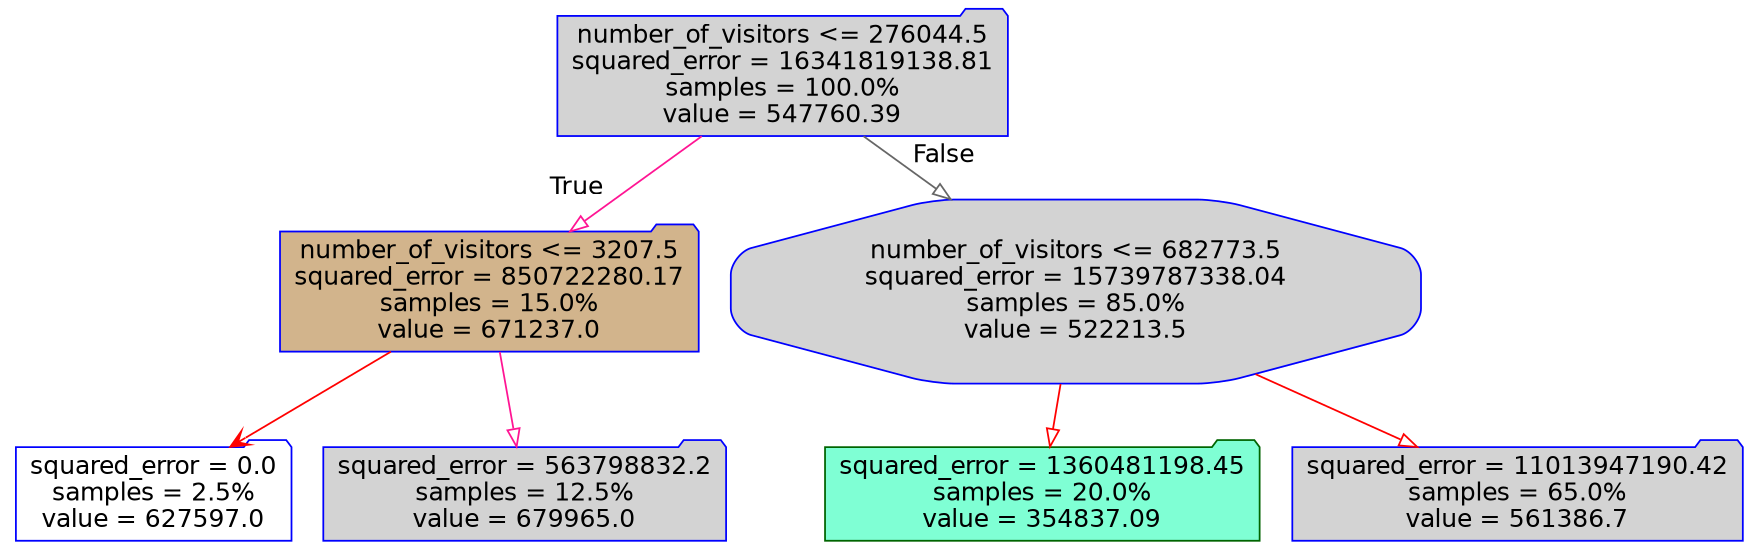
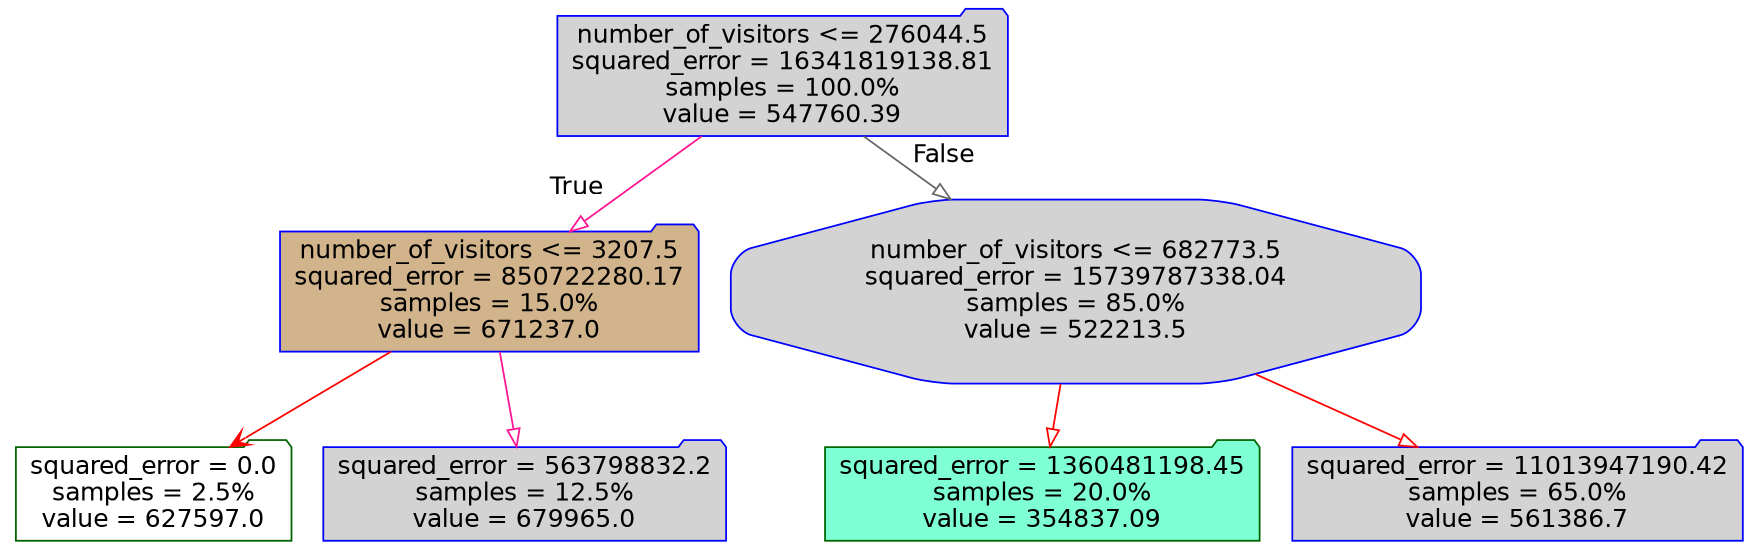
node "squared_error = 0.0 samples = 2.5% value = 627597.0": color blue -> darkgreen
